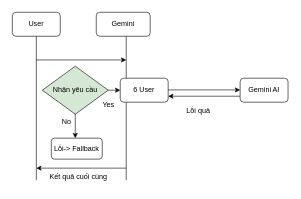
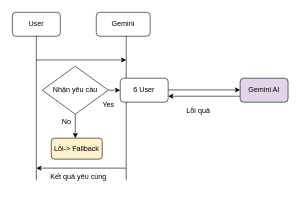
node "Nhận yêu cầu": fillcolor #d5e8d4 -> #ffffff
node "Gemini AI": fillcolor #ffffff -> #e1d5e7
node "Lỗi-> Fallback": fillcolor #ffffff -> #fff2cc
node "Kết quả cuối cùng": label "Kết quả cuối cùng" -> "Kết quả yêu cùng"
